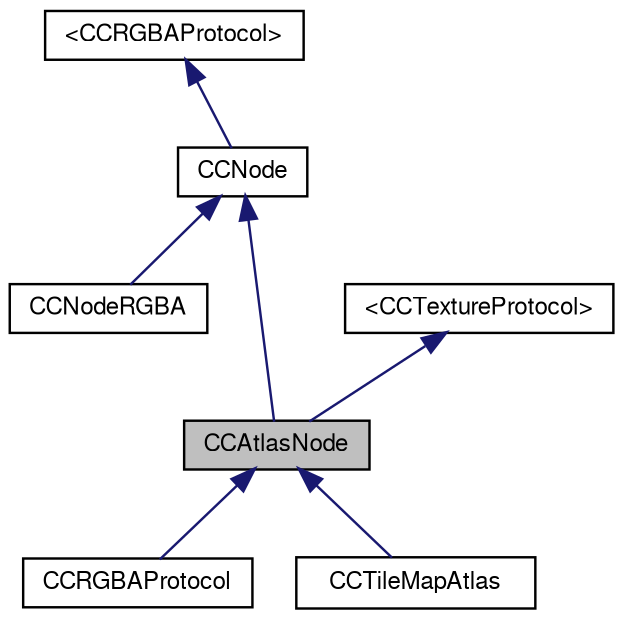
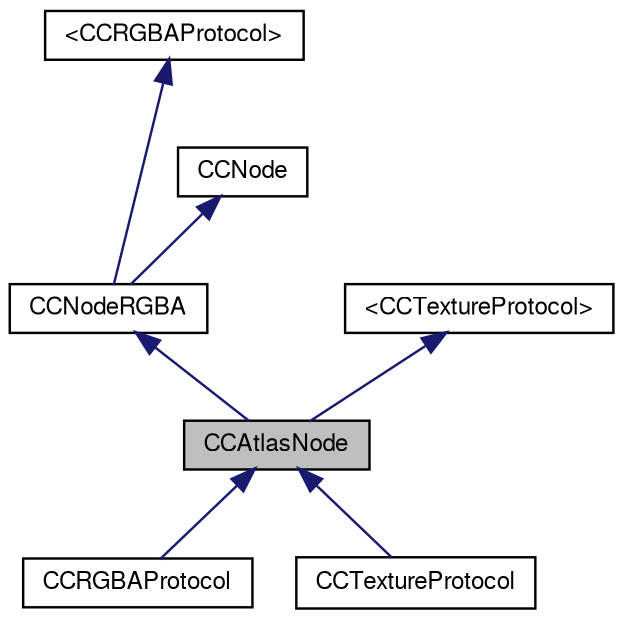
edge "CCNode" -> "<CCRGBAProtocol>": now "CCNodeRGBA" -> "<CCRGBAProtocol>"
edge "CCAtlasNode" -> "CCNode": now "CCAtlasNode" -> "CCNodeRGBA"
node "CCTileMapAtlas": label "CCTileMapAtlas" -> "CCTextureProtocol"
